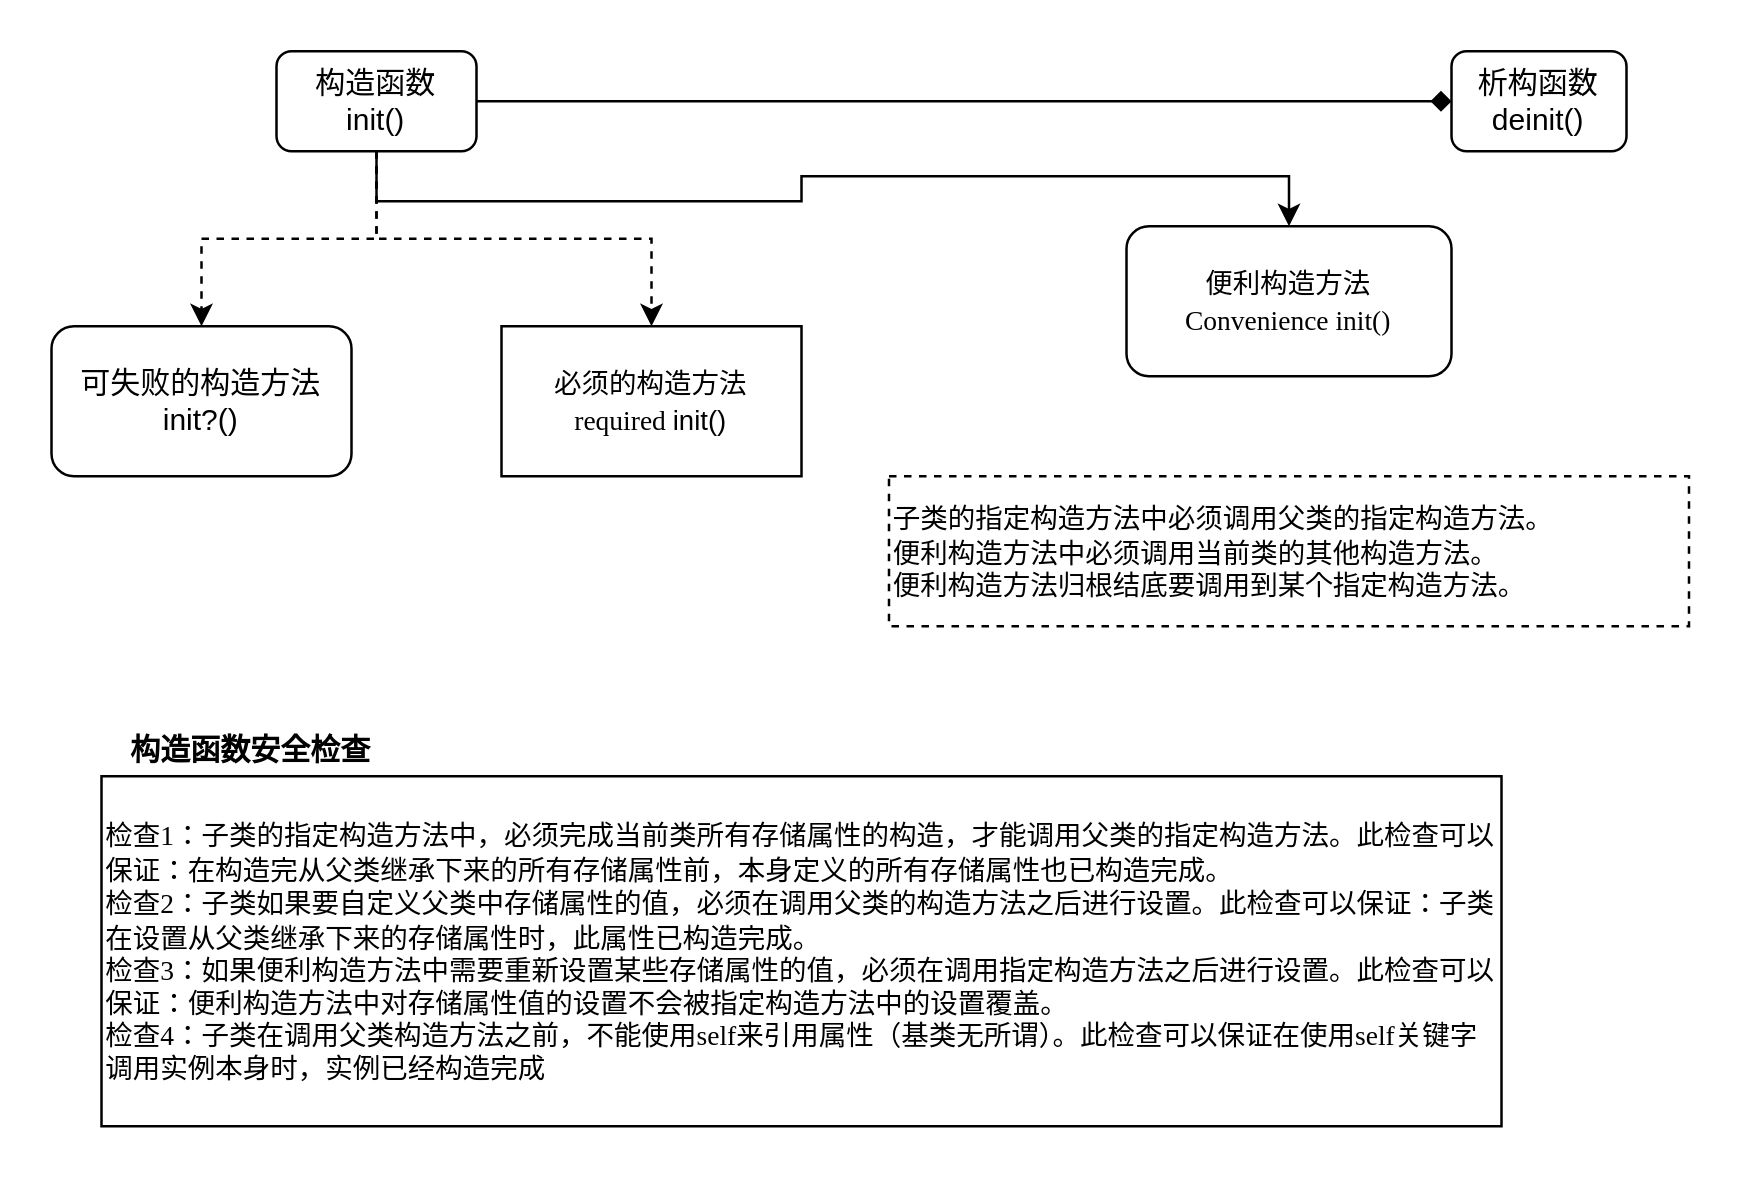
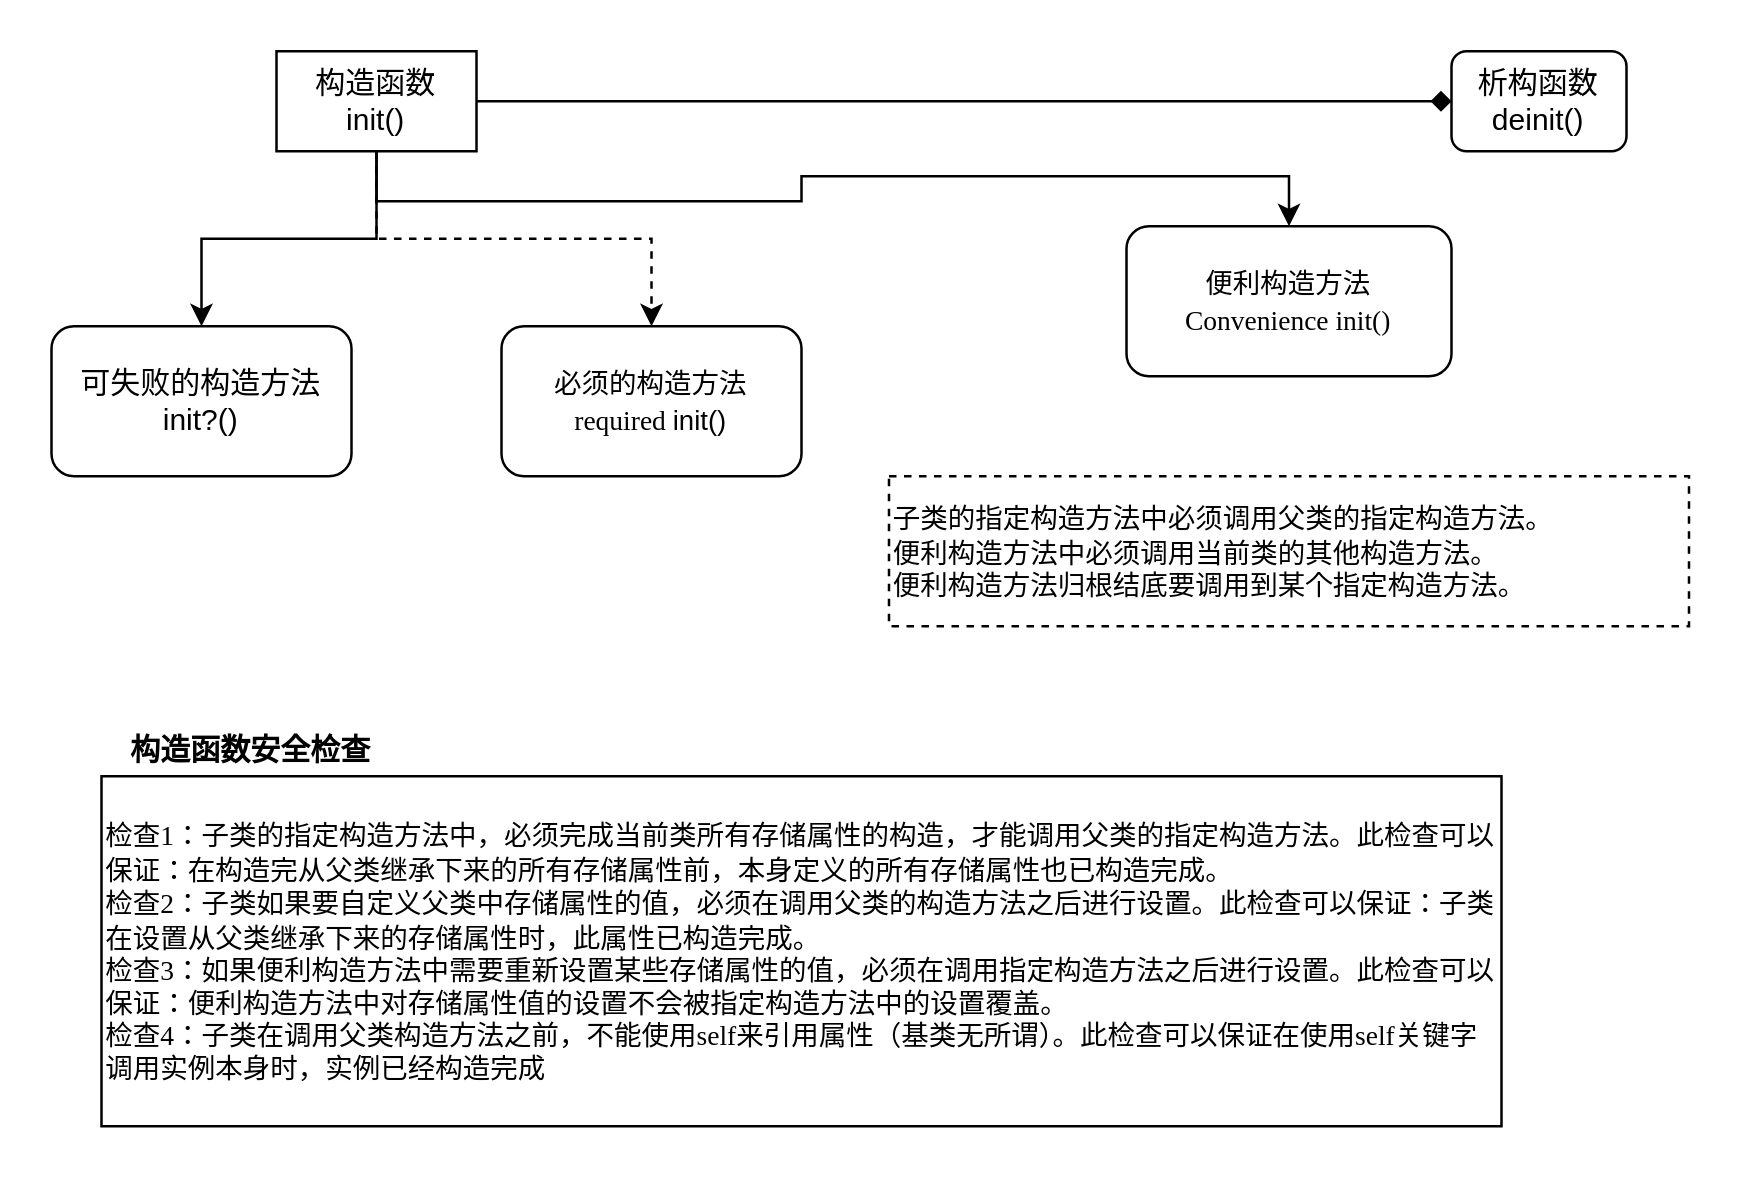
node "构造函数 init()": shape rounded rectangle -> rectangle
edge "构造函数 init()" -> "可失败的构造方法 init?()": style dashed -> solid
node "必须的构造方法required init()": shape rectangle -> rounded rectangle
